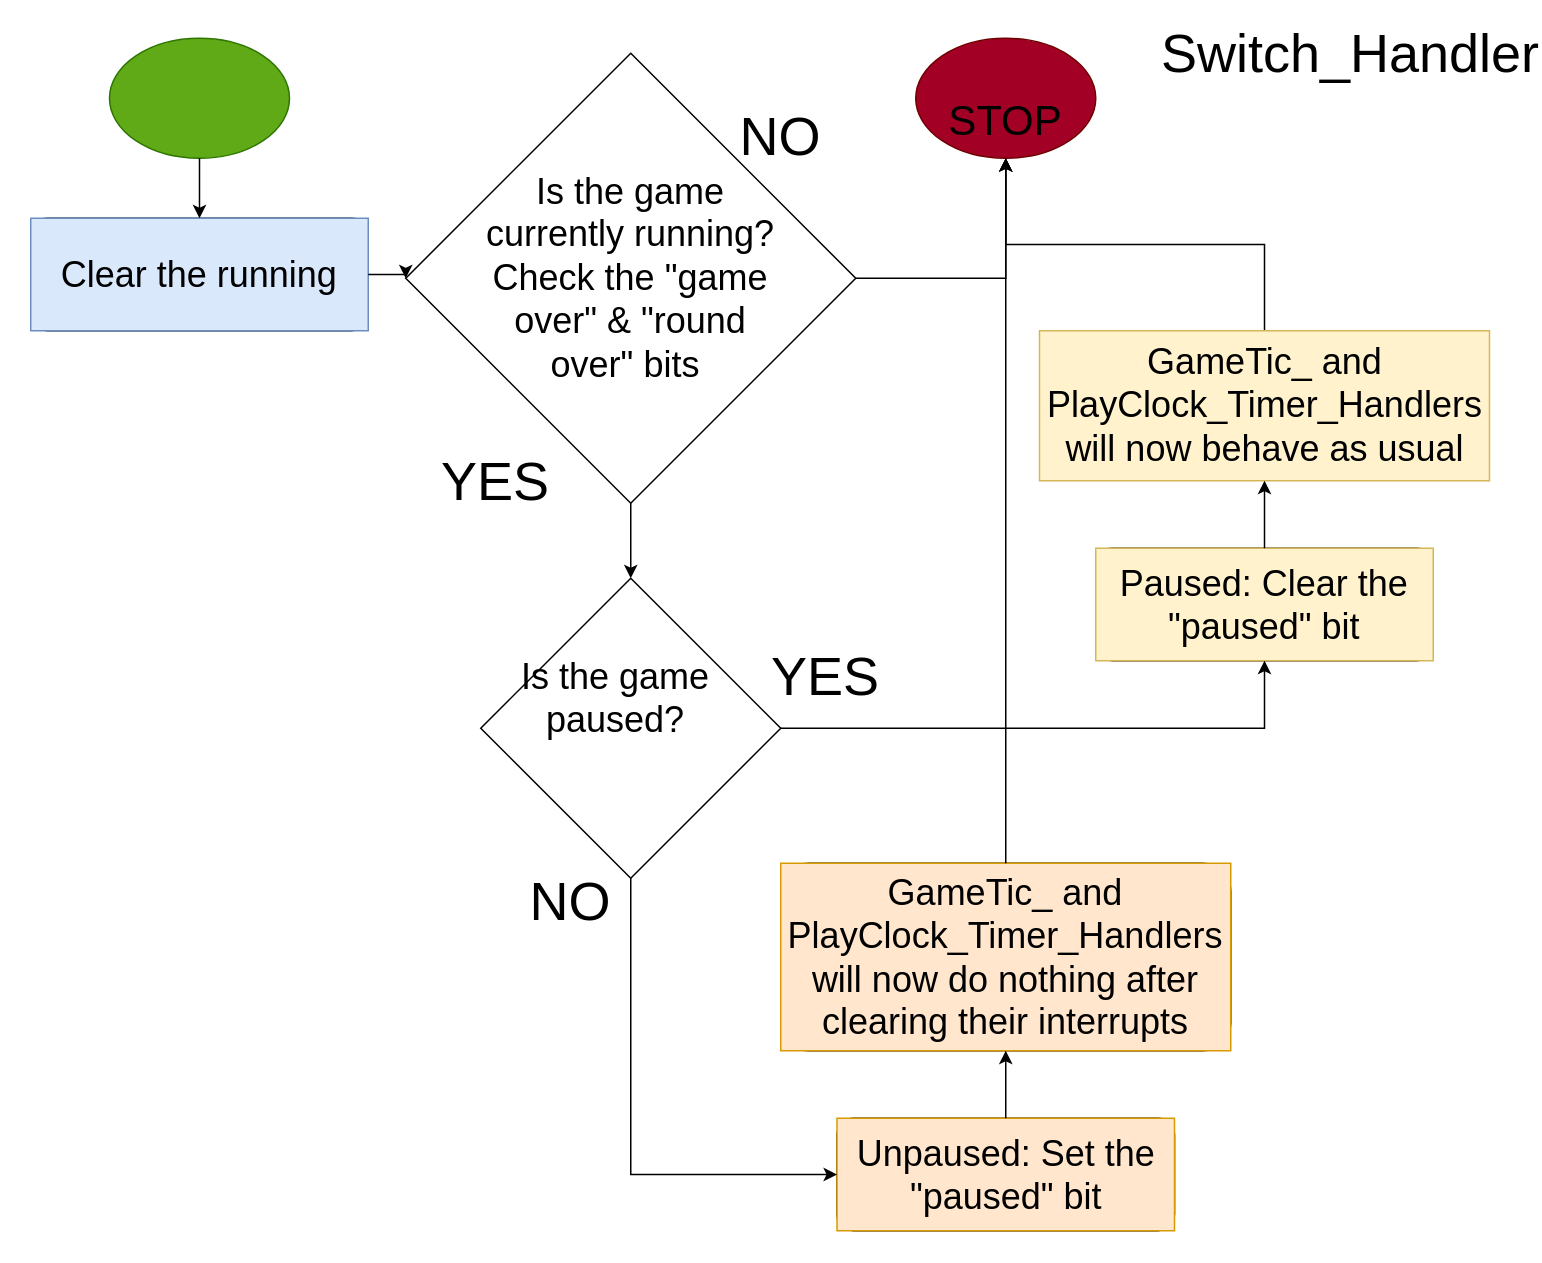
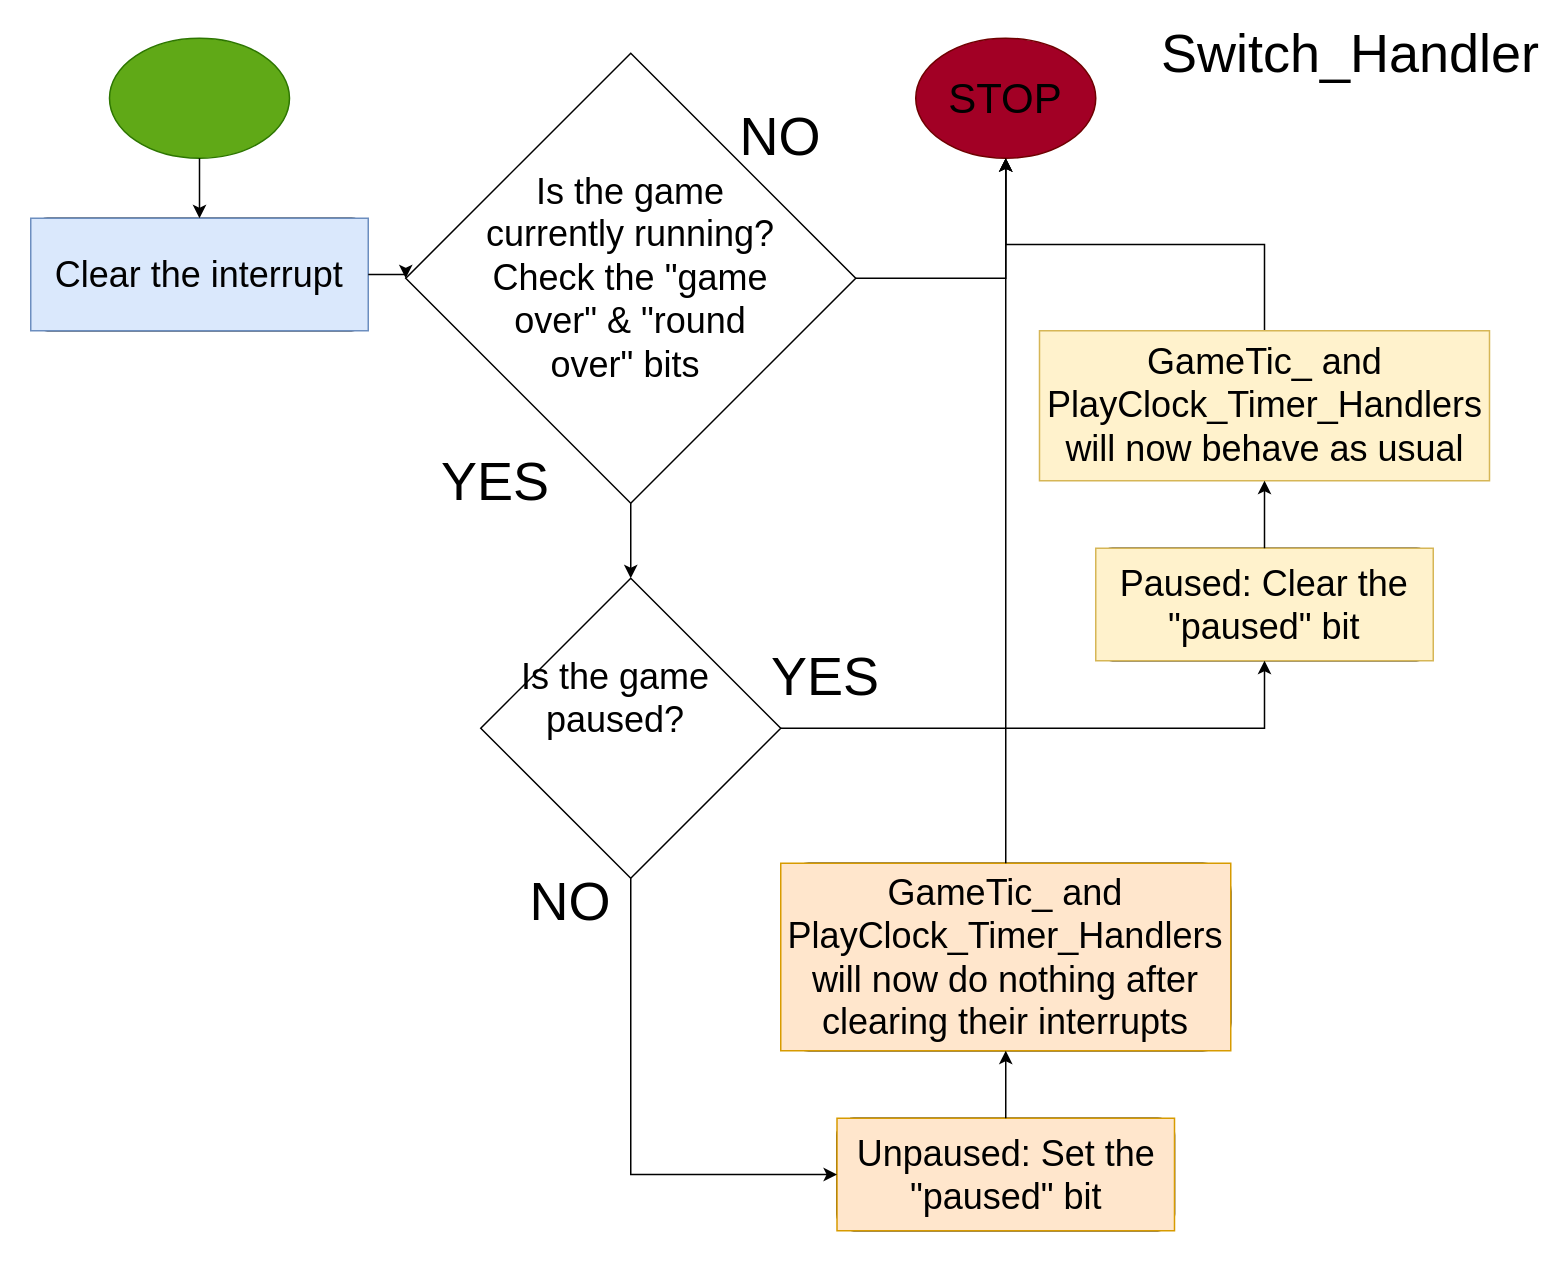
node "STOP": moved (1006, 121) -> (1006, 98)
node "Clear the running": label "Clear the running" -> "Clear the interrupt"
